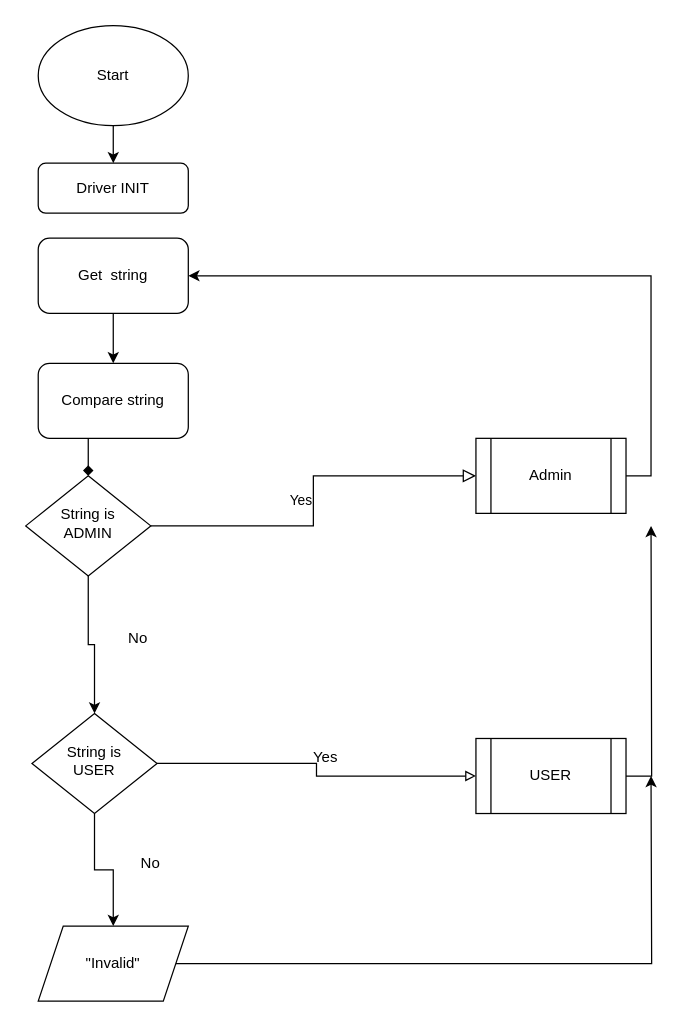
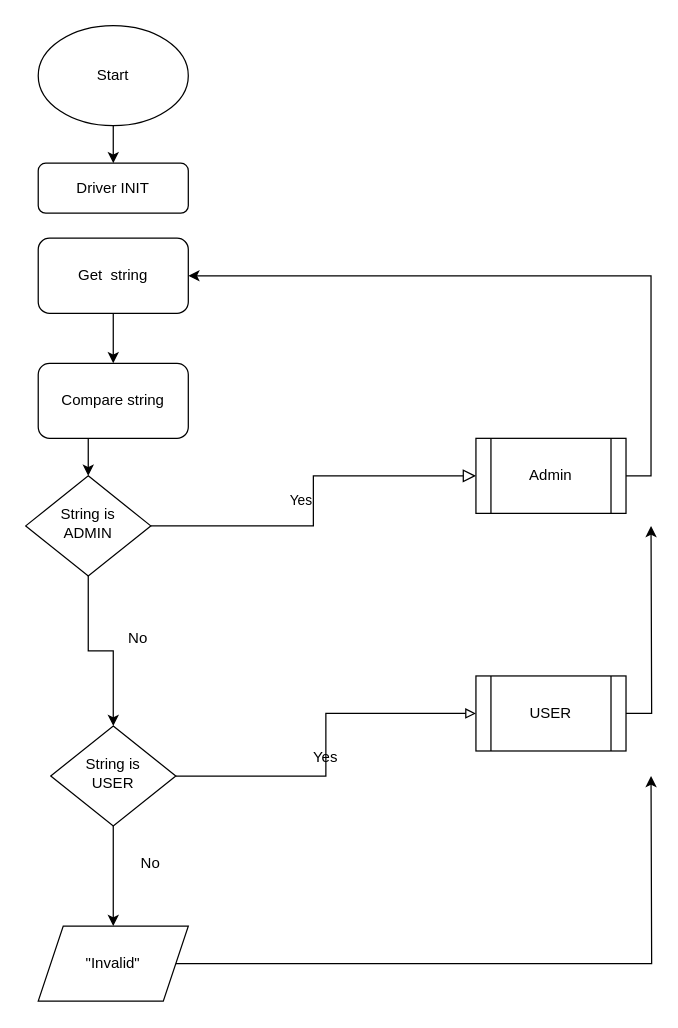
edge "Compare string" -> "String is ADMIN": arrowhead diamond -> classic
node "String is USER": moved (94, 763) -> (113, 776)
node "USER": moved (551, 776) -> (551, 713)
